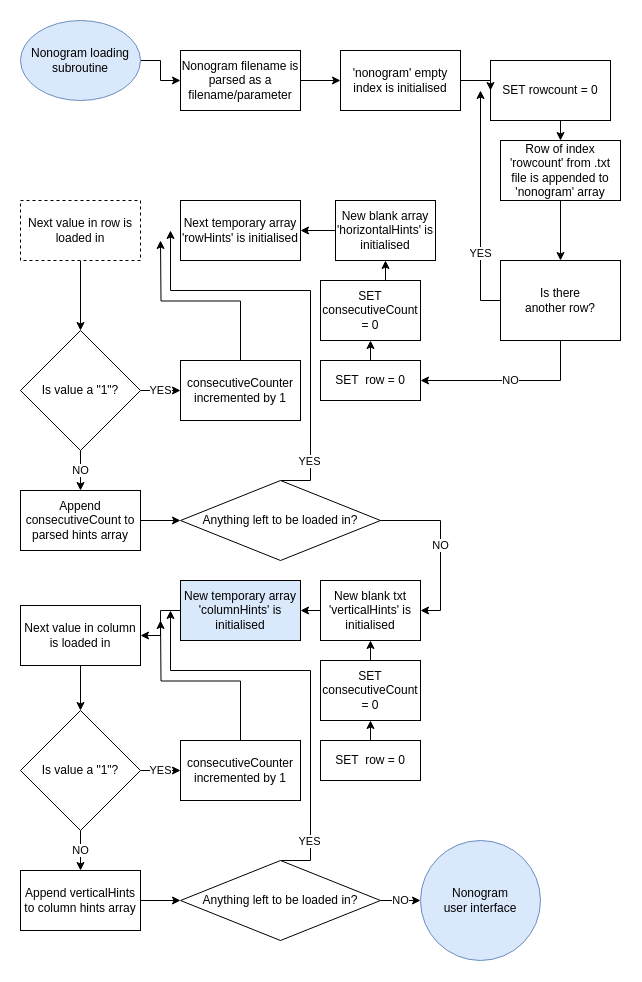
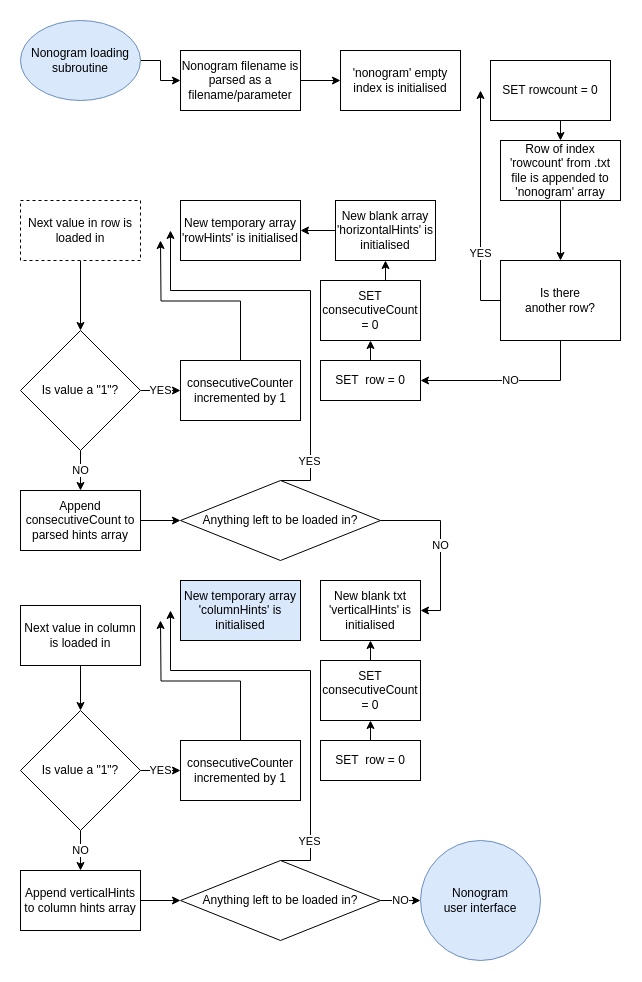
edge "'nonogram' empty index is initialised" -> "SET rowcount = 0": removed
node "Next temporary array 'rowHints' is initialised": label "Next temporary array 'rowHints' is initialised" -> "New temporary array 'rowHints' is initialised"
edge "New temporary array 'columnHints' is initialised" -> "Next value in column is loaded in": removed
edge "New blank txt 'verticalHints' is initialised" -> "New temporary array 'columnHints' is initialised": removed
